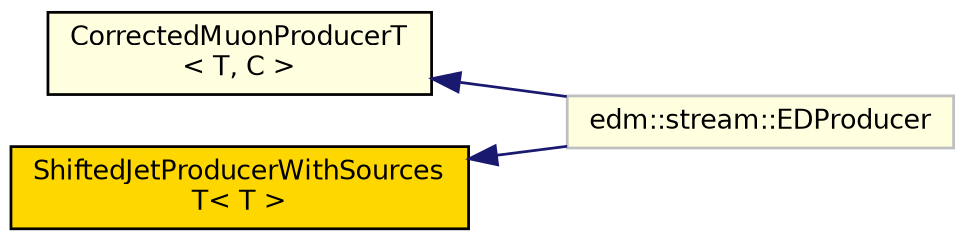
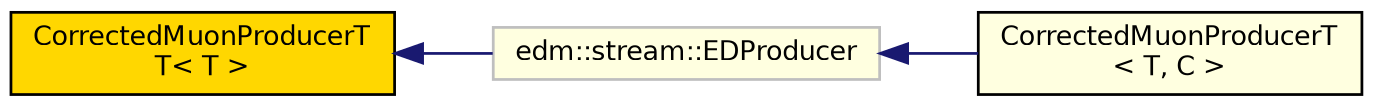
edge "edm::stream::EDProducer" -> "CorrectedMuonProducerT < T, C >": reversed
node "ShiftedJetProducerWithSources T< T >": label "ShiftedJetProducerWithSources T< T >" -> "CorrectedMuonProducerT T< T >"
